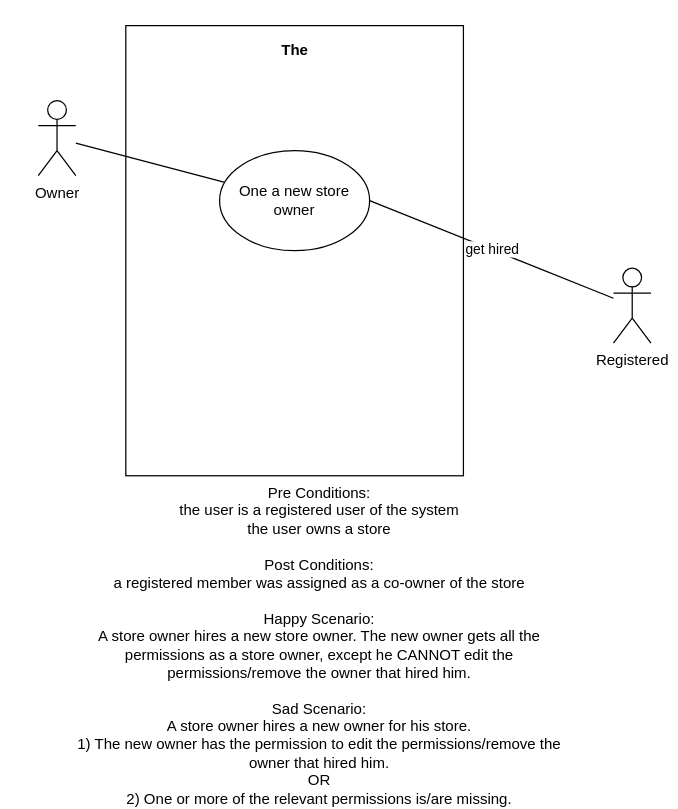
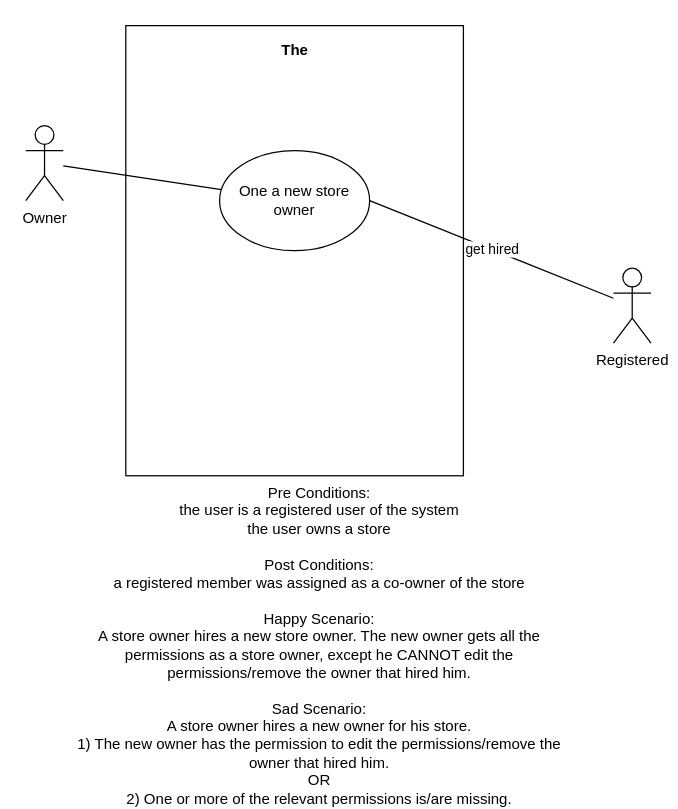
node "Owner": moved (57, 138) -> (44, 163)
